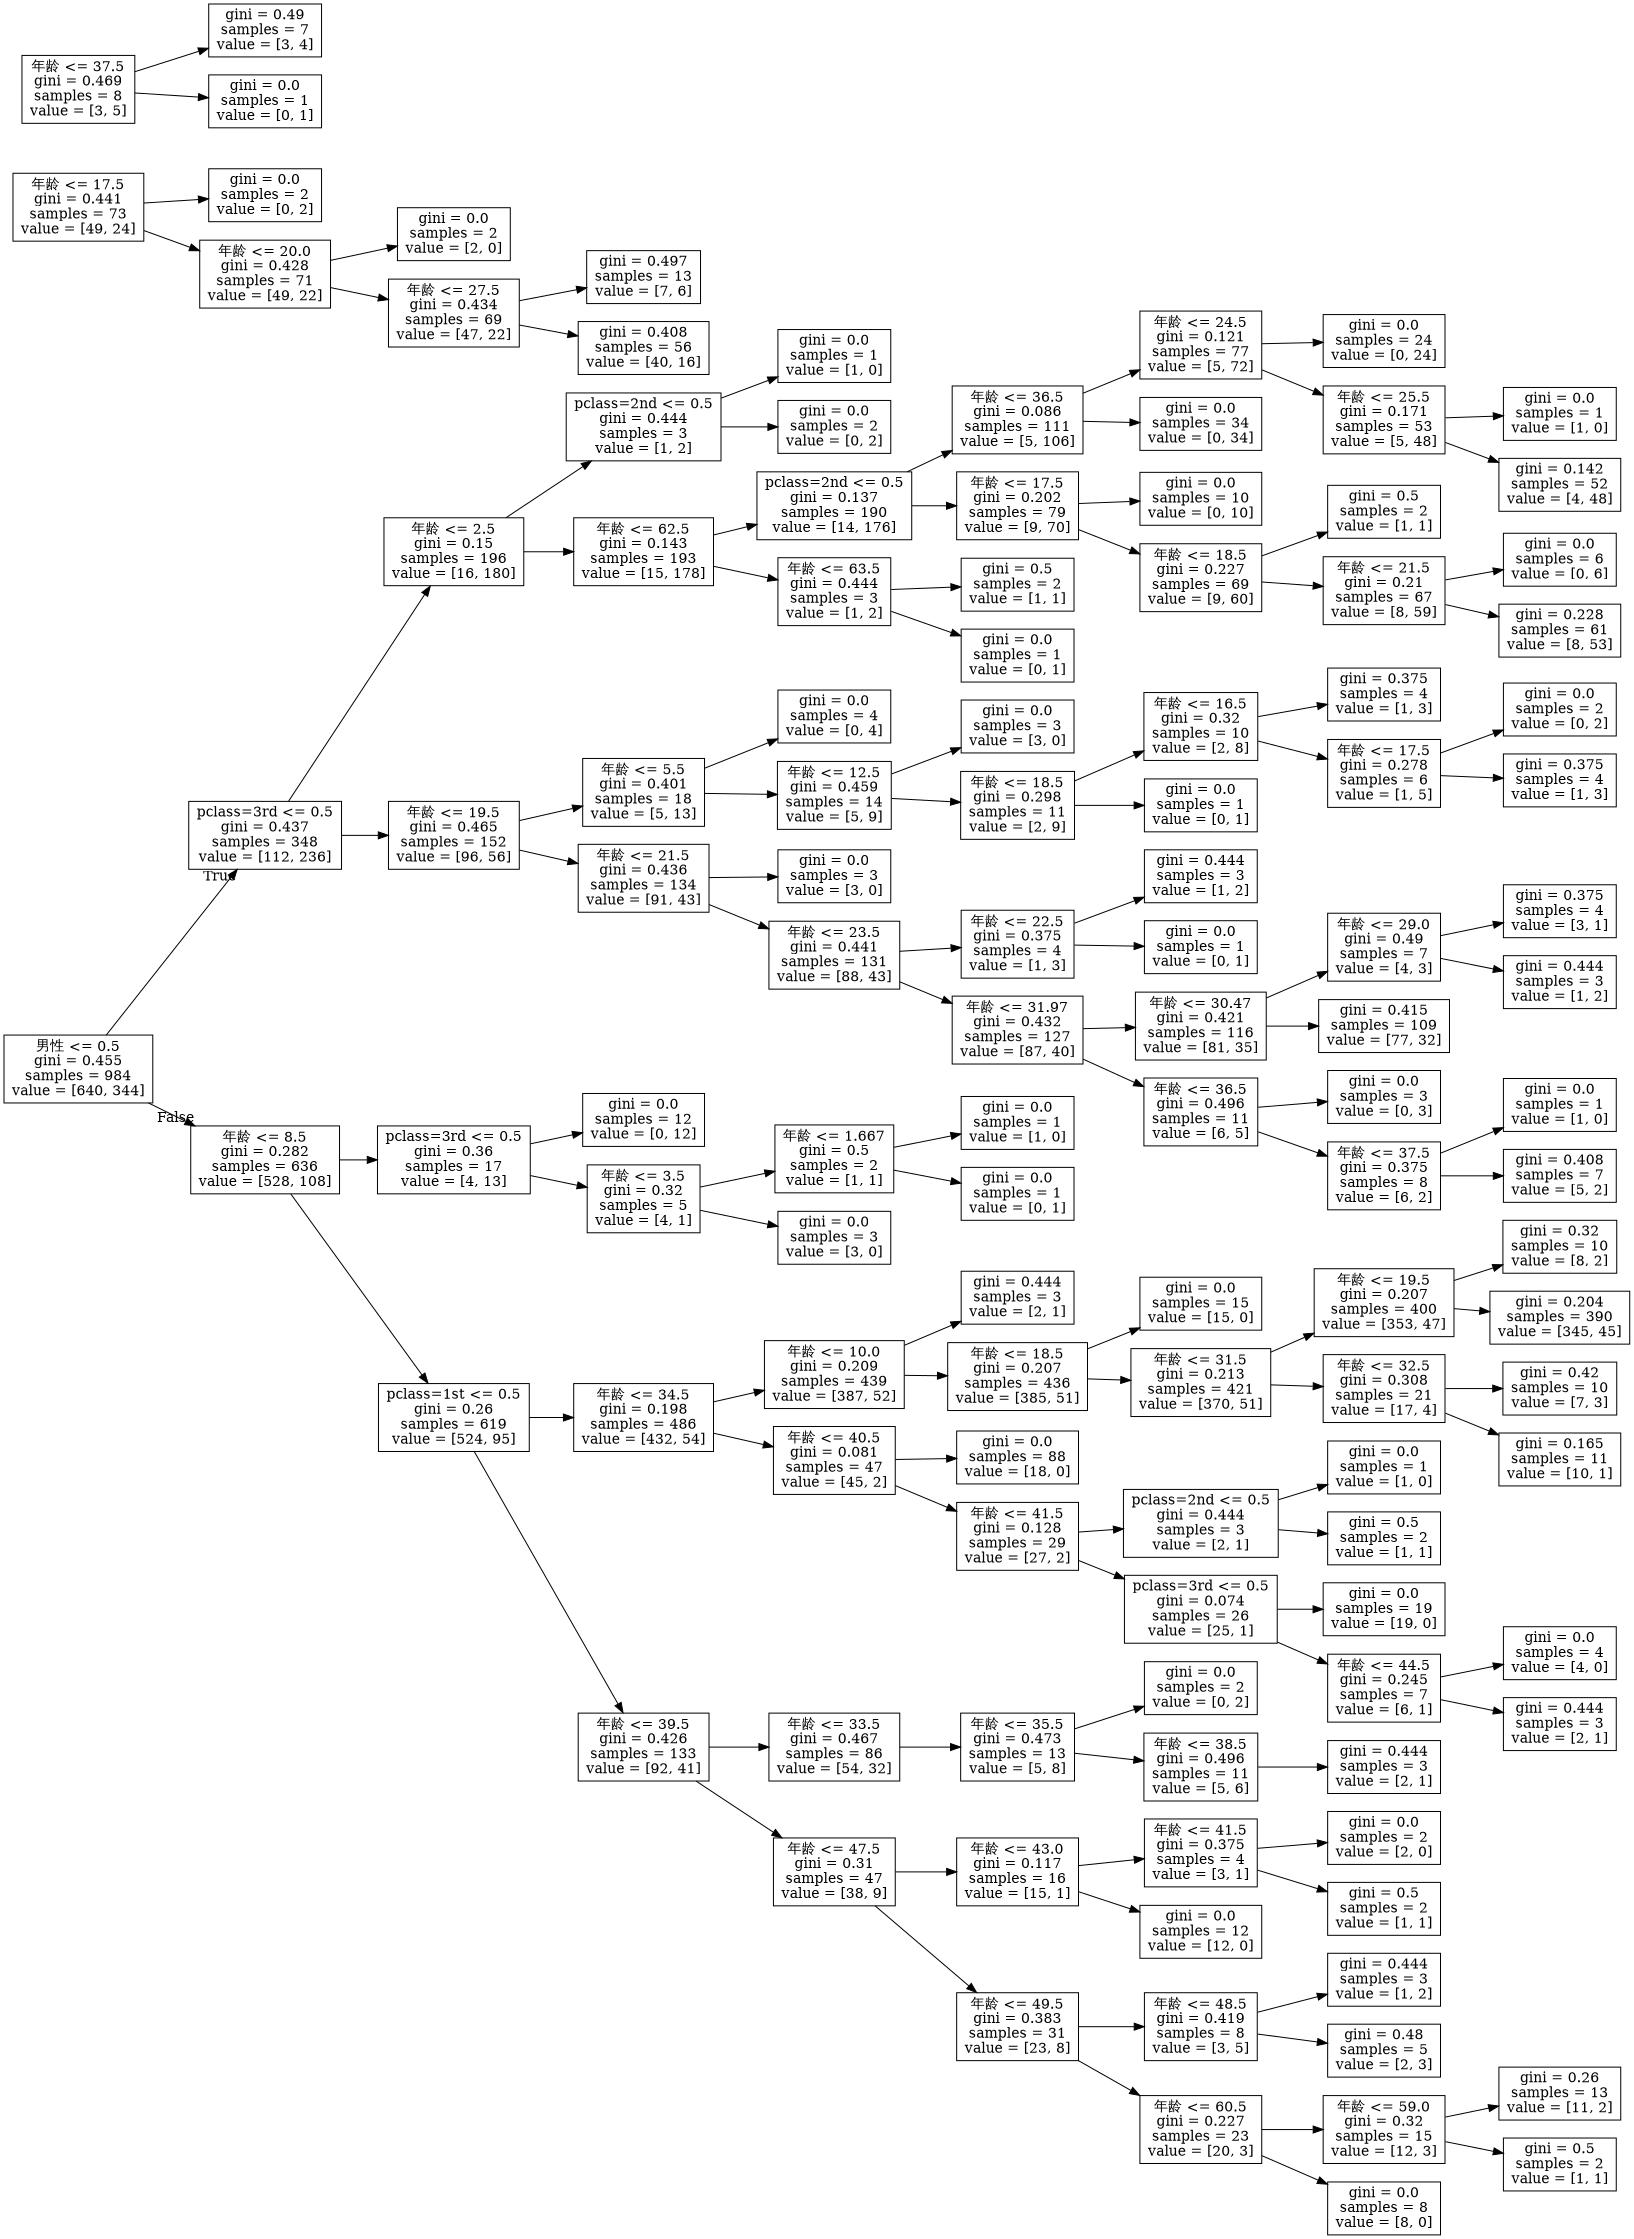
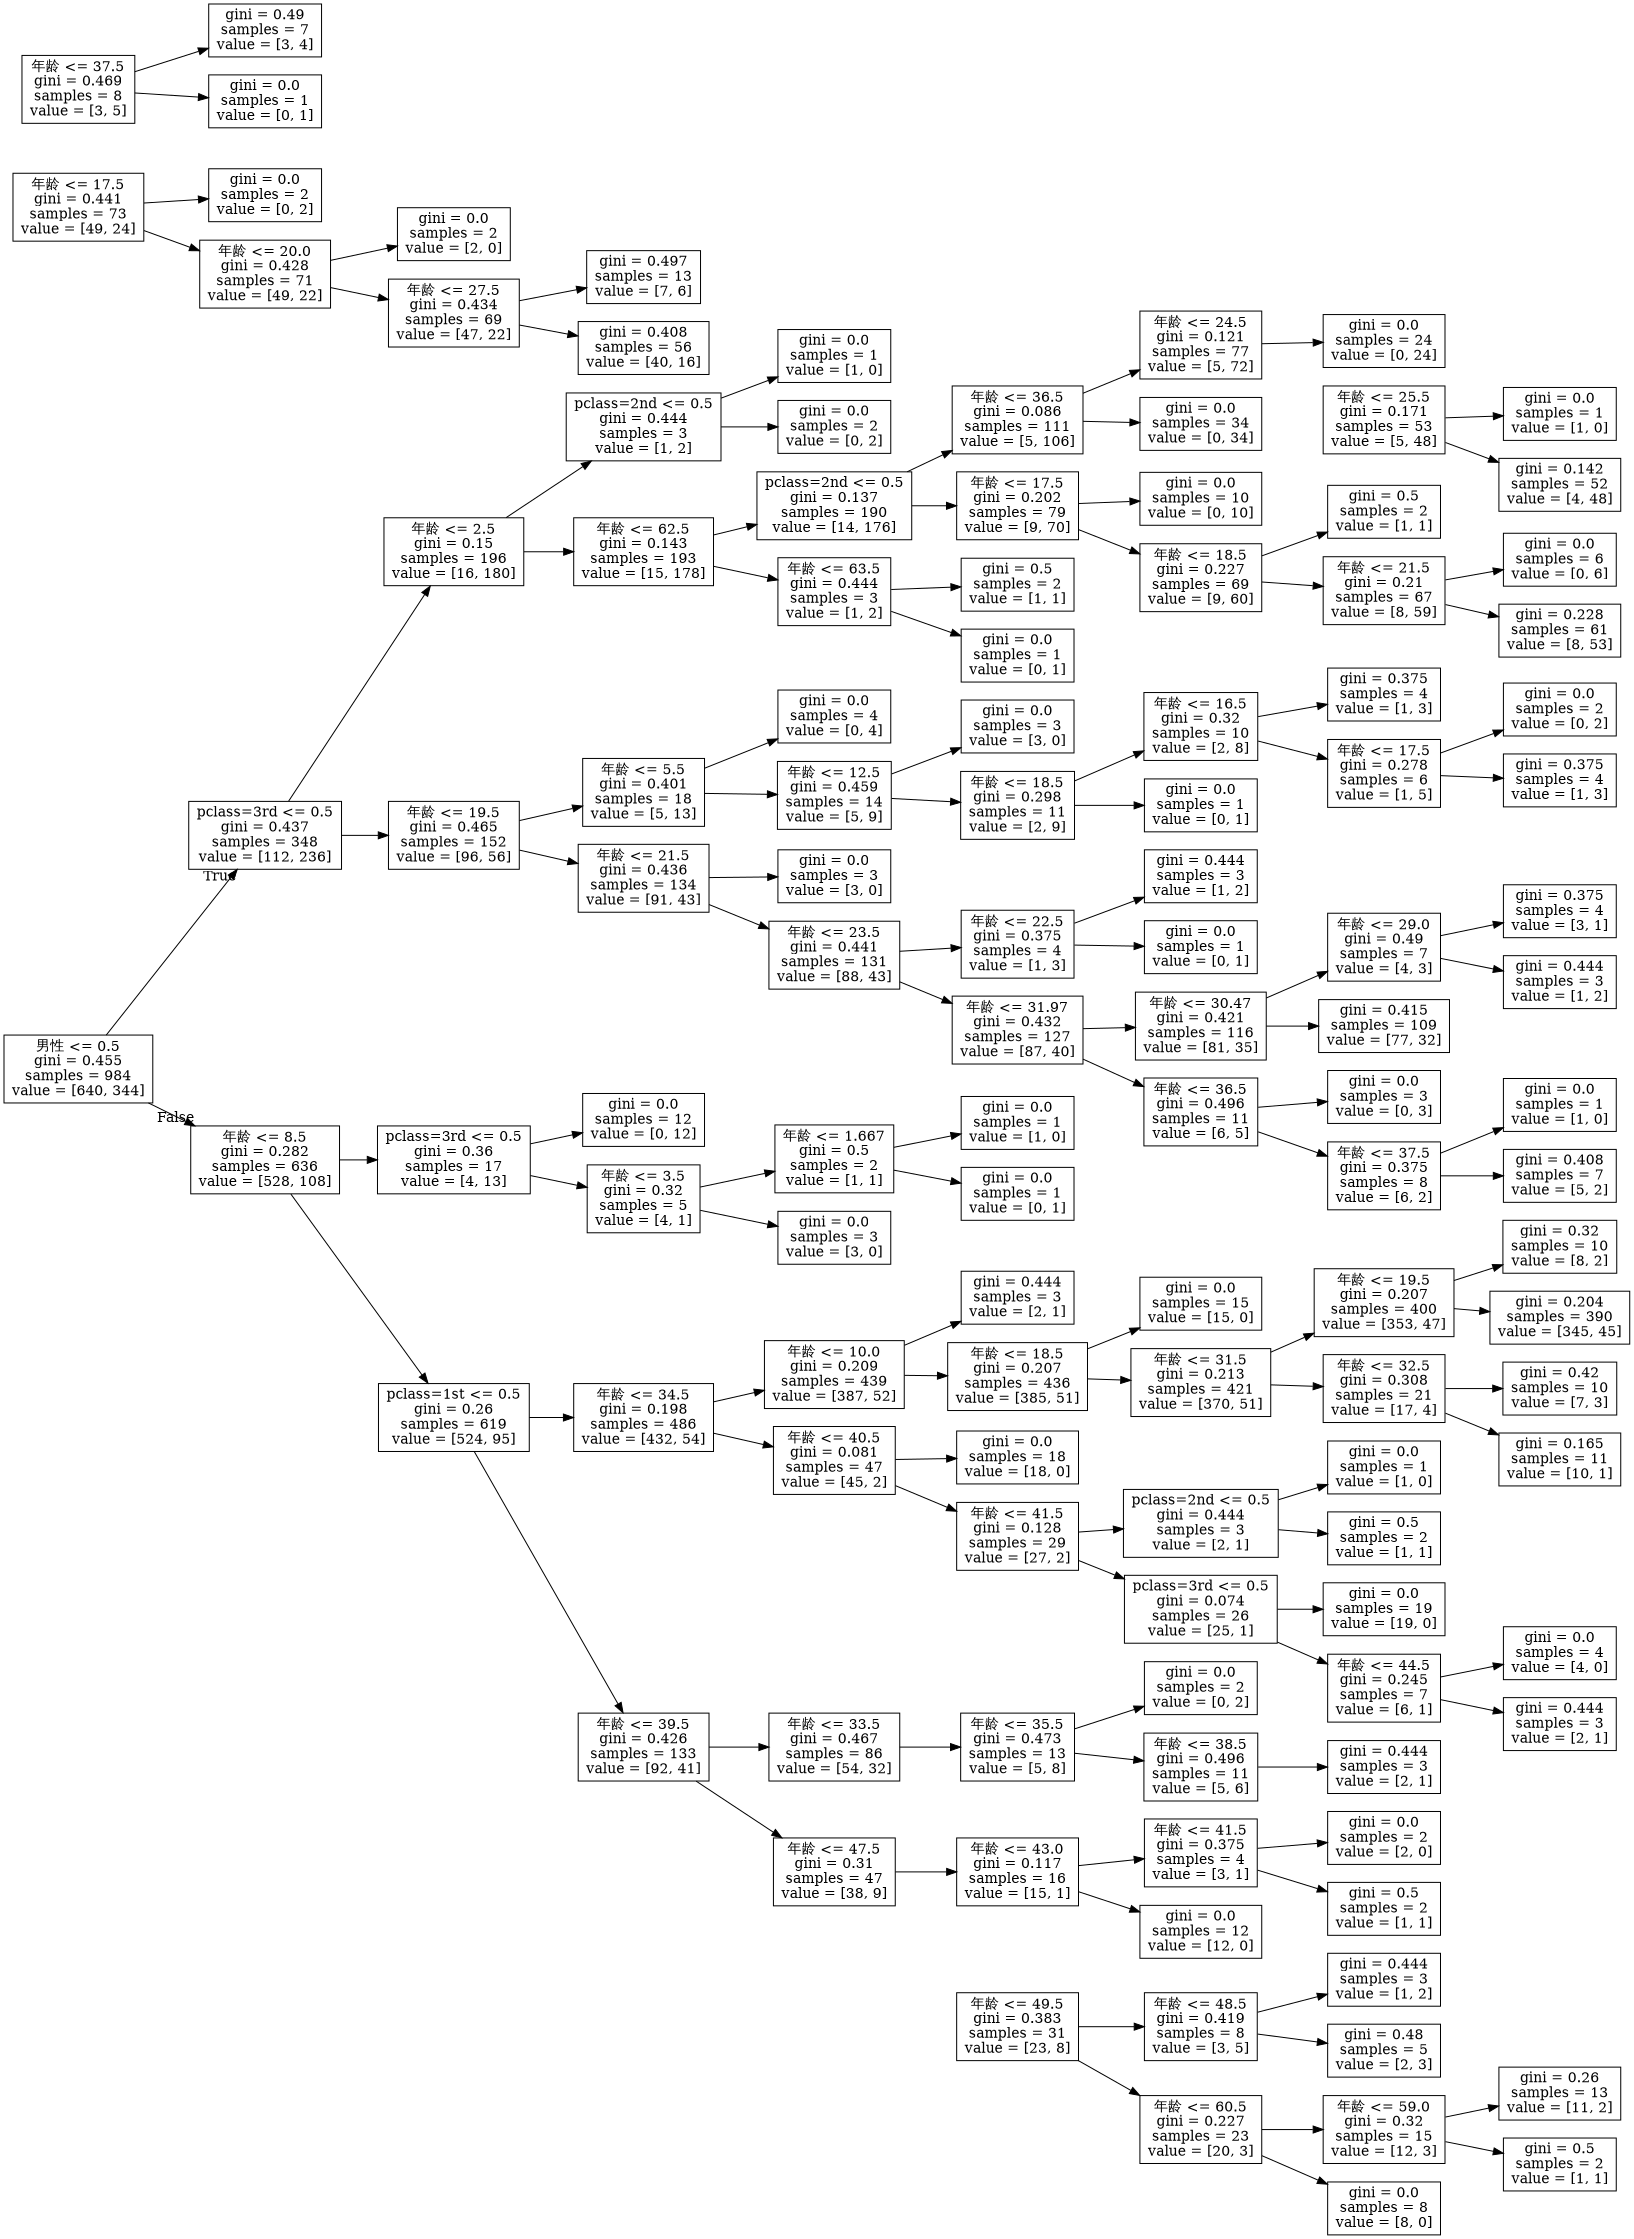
edge "年龄 <= 24.5 gini = 0.121 samples = 77 value = [5, 72]" -> "年龄 <= 25.5 gini = 0.171 samples = 53 value = [5, 48]": removed
node "gini = 0.0 samples = 88 value = [18, 0]": label "gini = 0.0 samples = 88 value = [18, 0]" -> "gini = 0.0 samples = 18 value = [18, 0]"
edge "年龄 <= 47.5 gini = 0.31 samples = 47 value = [38, 9]" -> "年龄 <= 49.5 gini = 0.383 samples = 31 value = [23, 8]": removed
